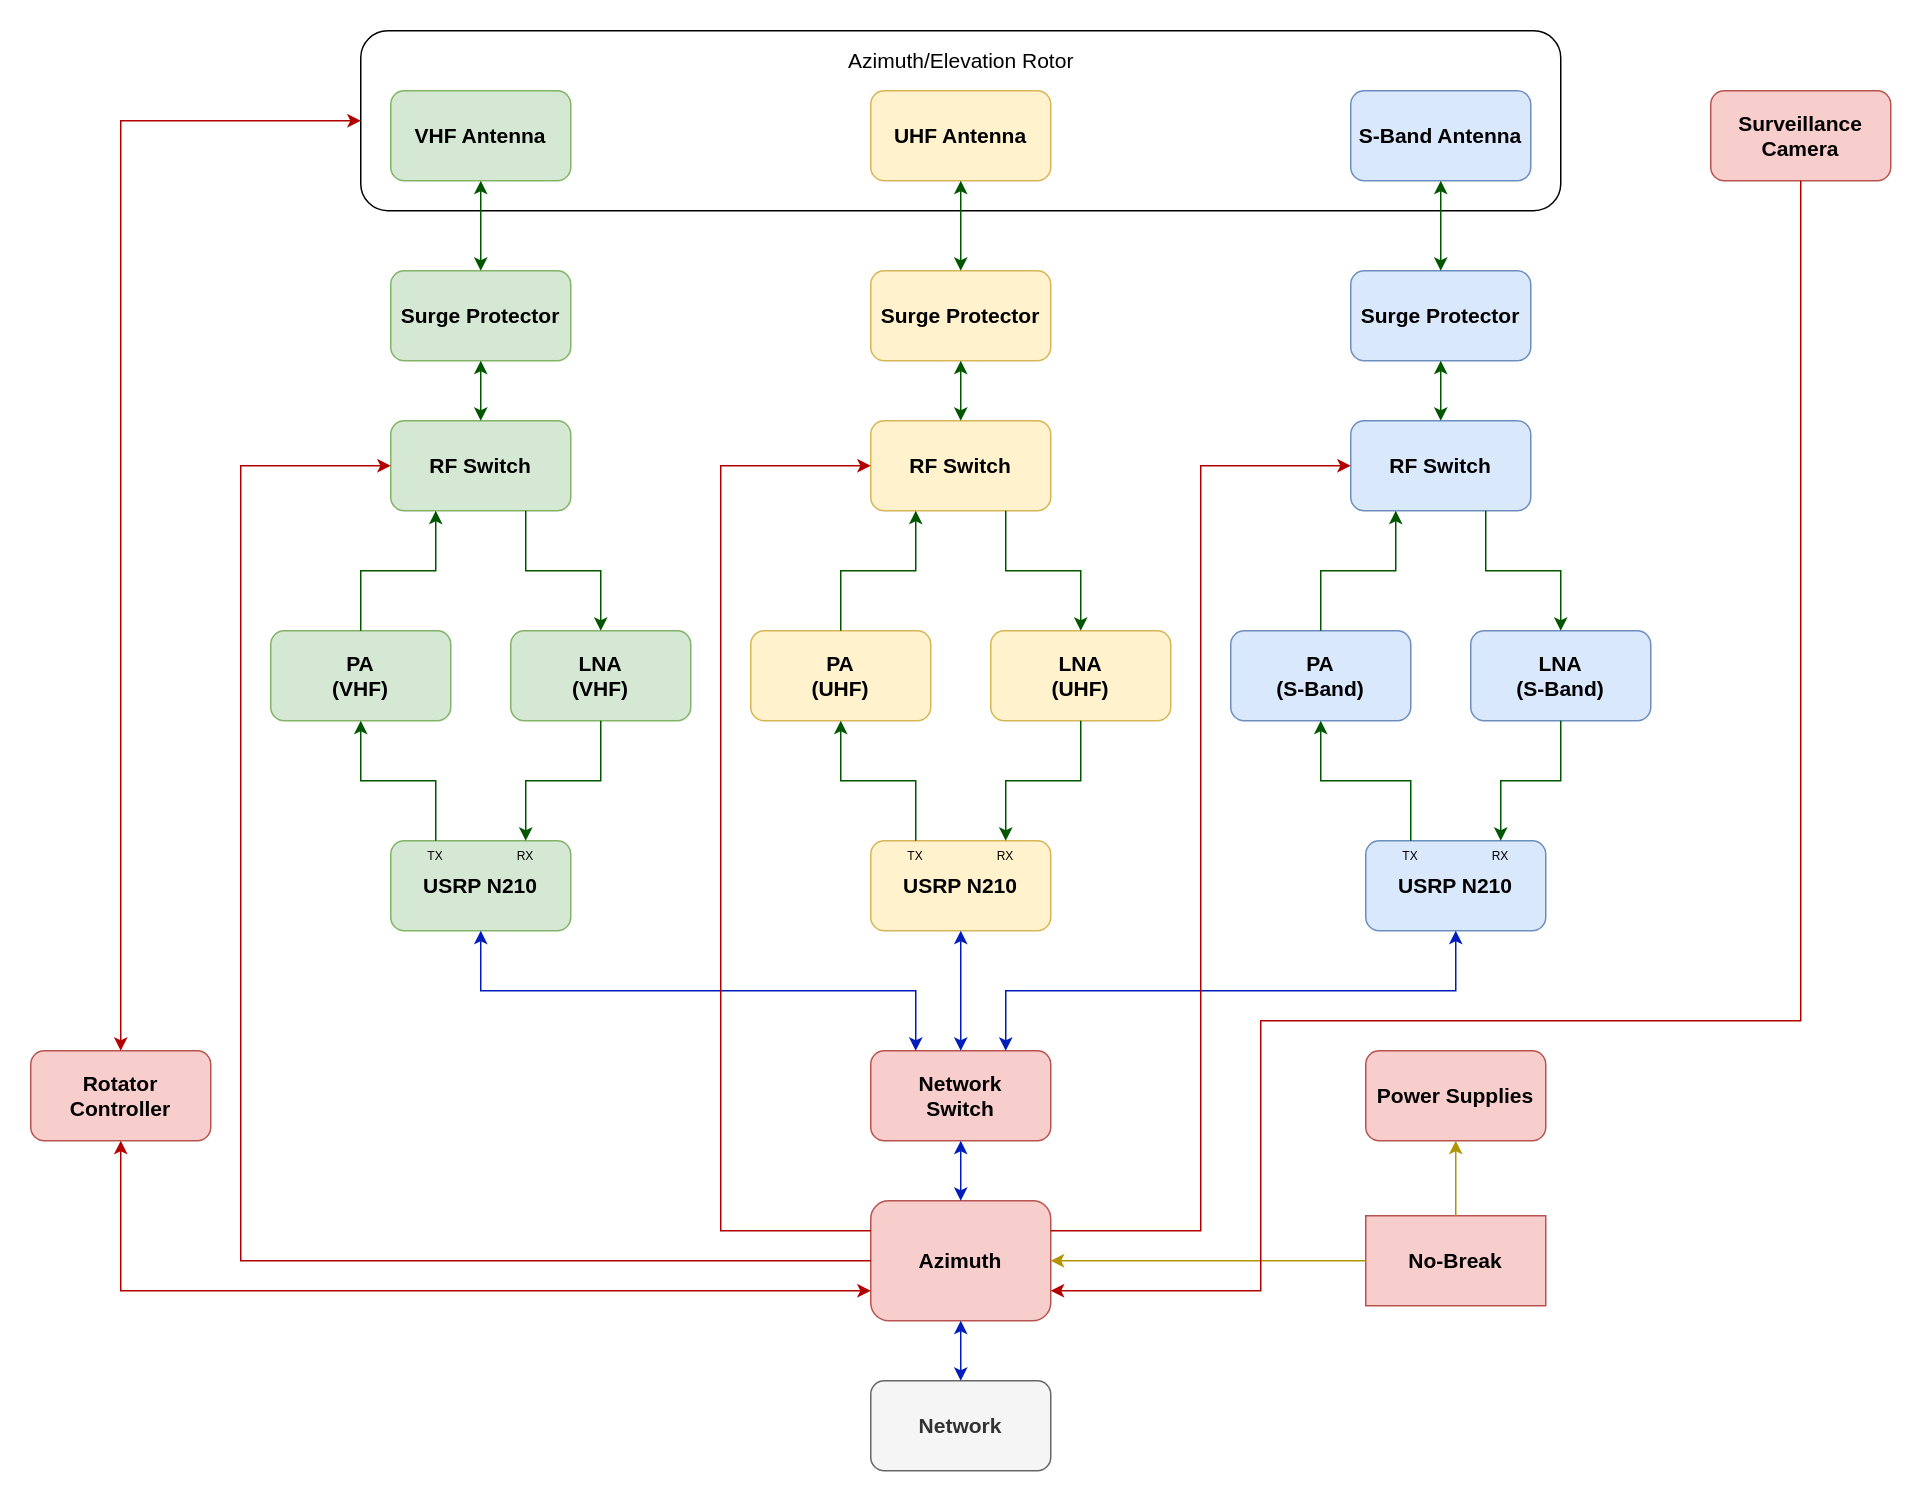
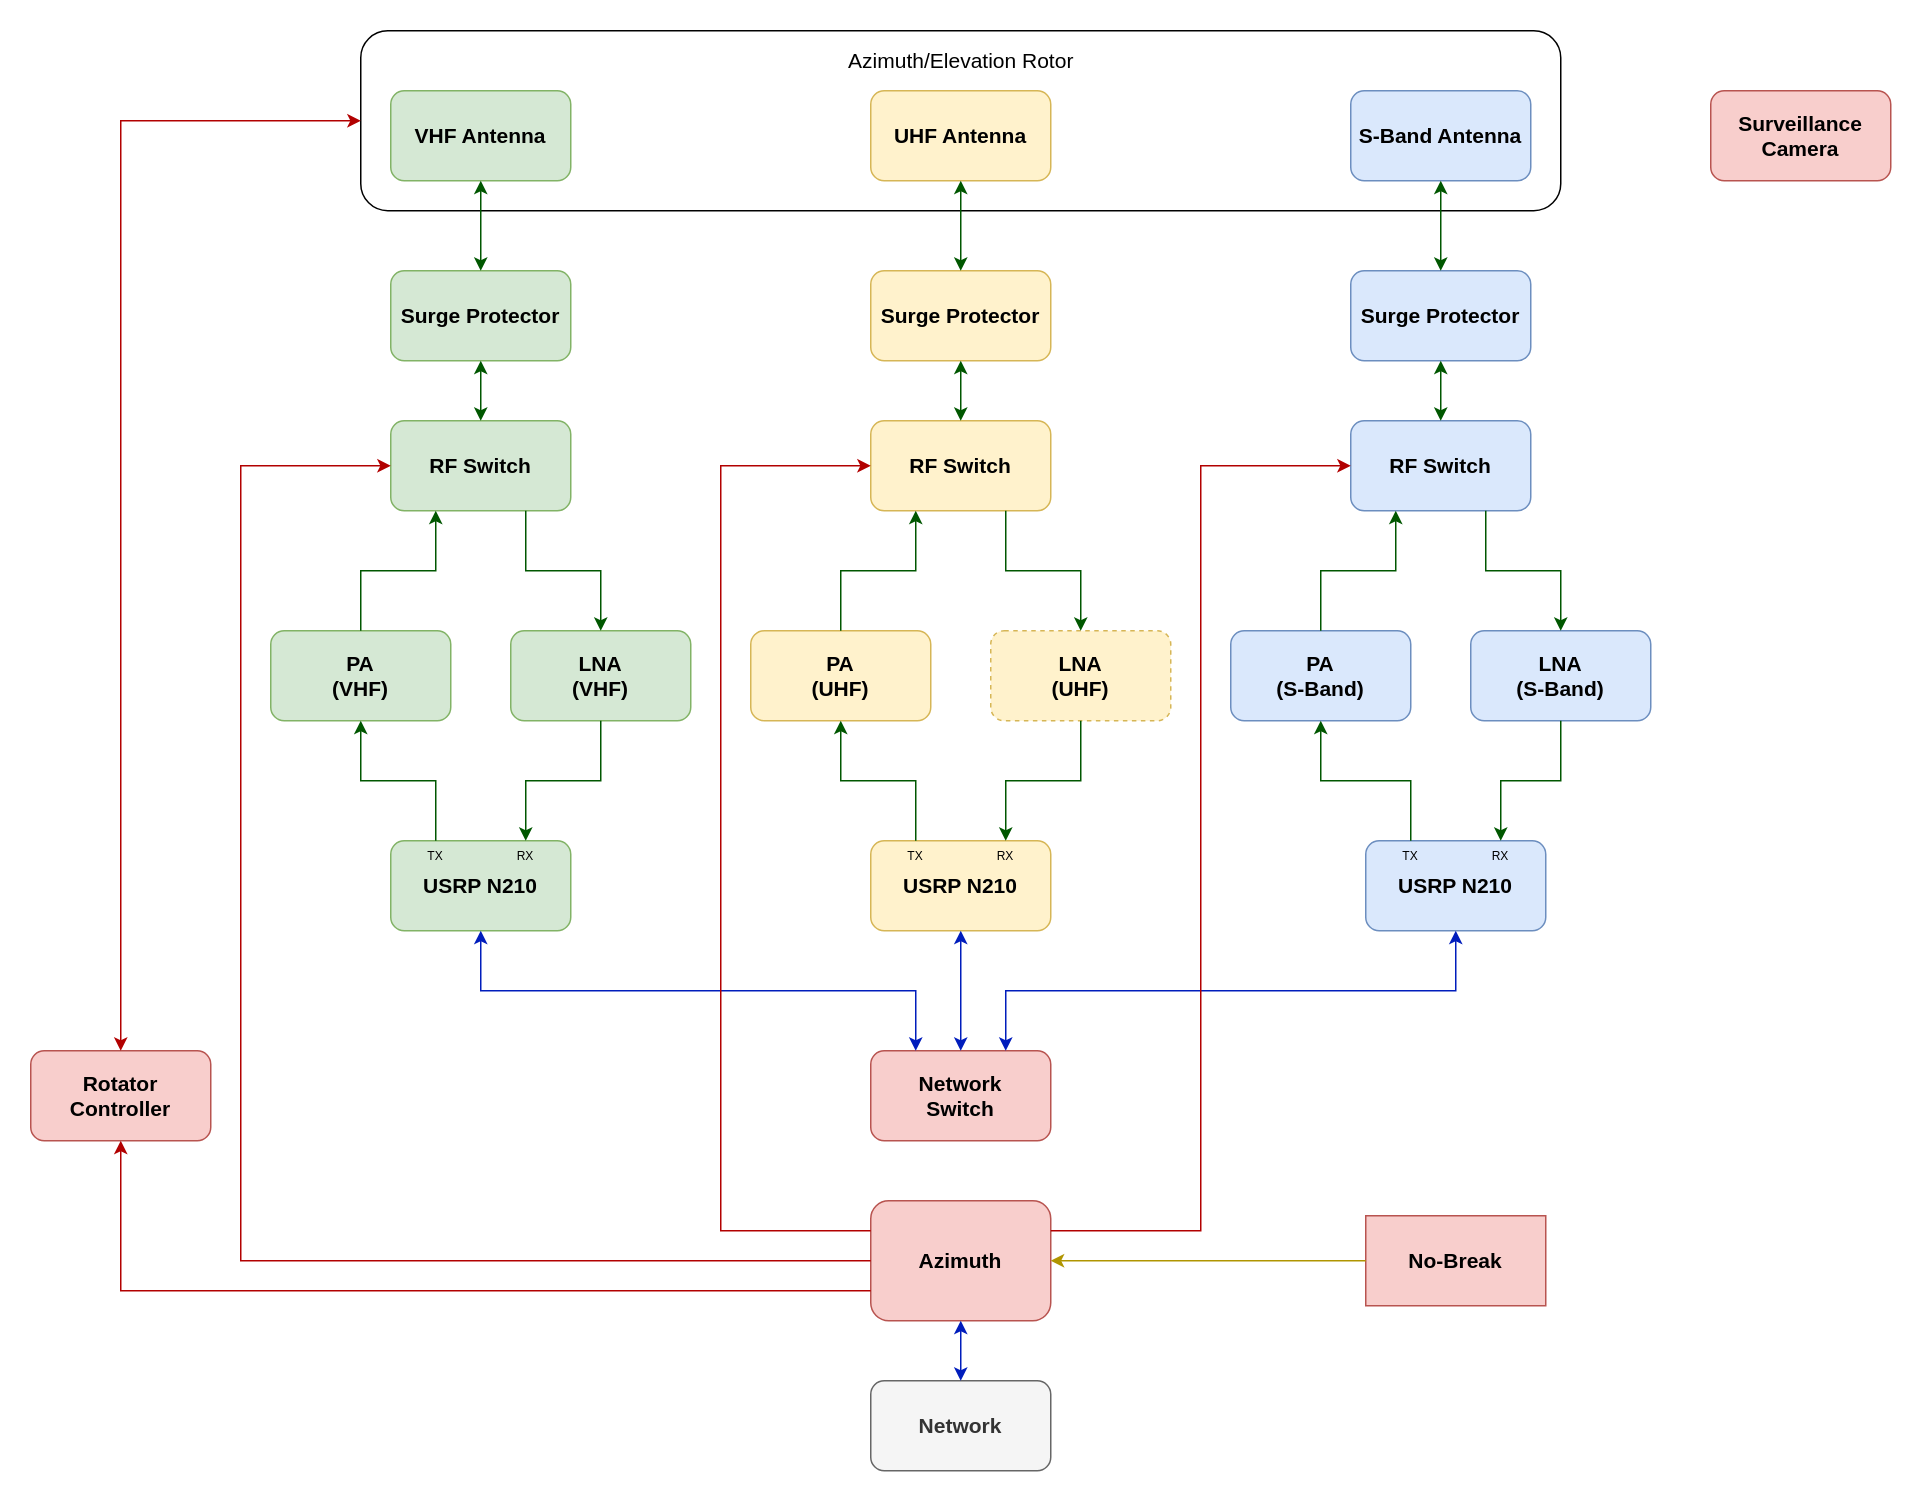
node "LNA (UHF)": style solid -> dashed
edge "Surveillance Camera" -> "Azimuth": removed
node "Power Supplies": removed
edge "Network Switch" -- "Azimuth": removed
edge "No-Break" -> "Power Supplies": removed
edge "Rotator Controller" -- "Azimuth": arrowhead classic -> none
